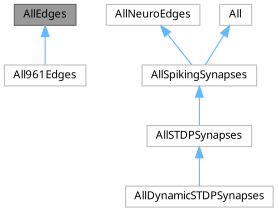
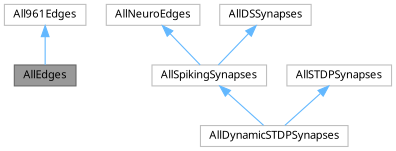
node "All": label "All" -> "AllDSSynapses"
edge "All961Edges" -> "AllEdges": reversed
edge "AllSTDPSynapses" -> "AllSpikingSynapses": now "AllDynamicSTDPSynapses" -> "AllSpikingSynapses"
